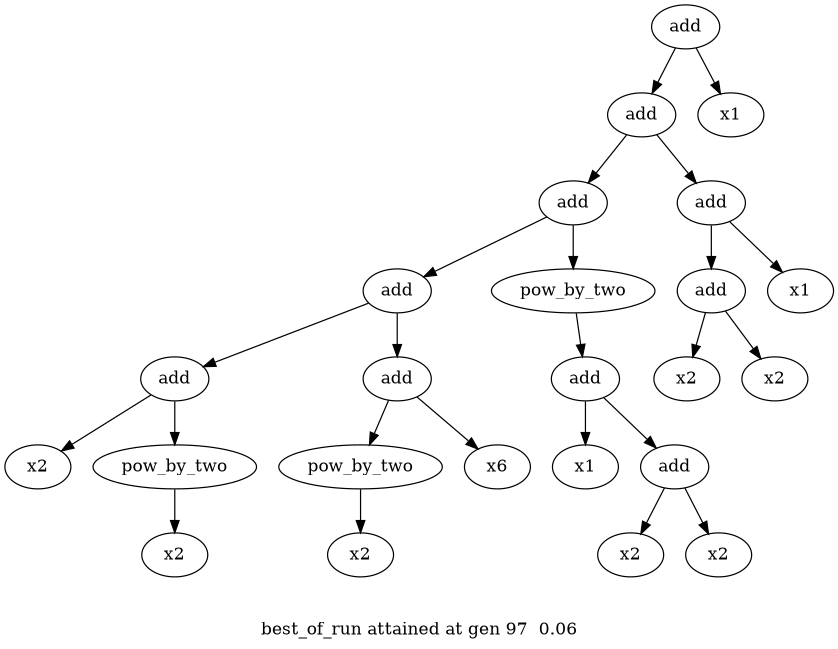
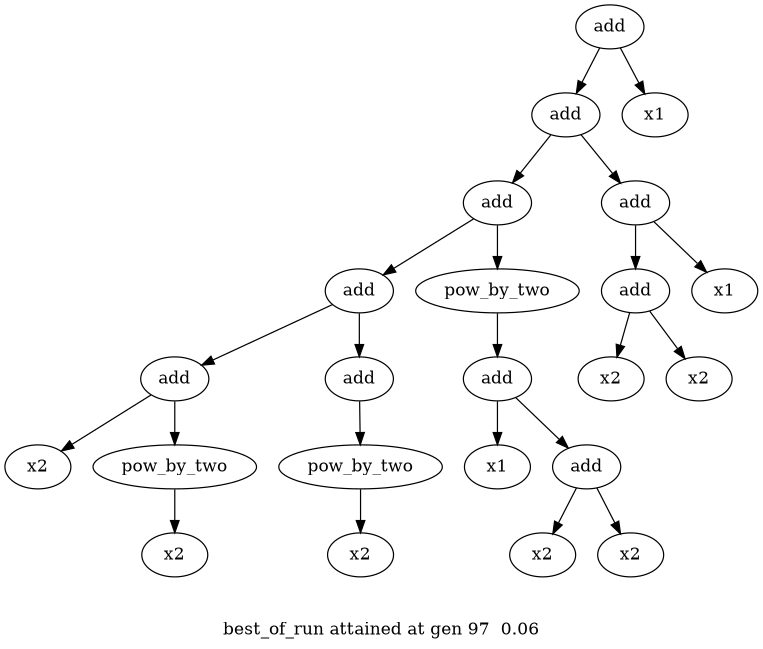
node "x6": removed
